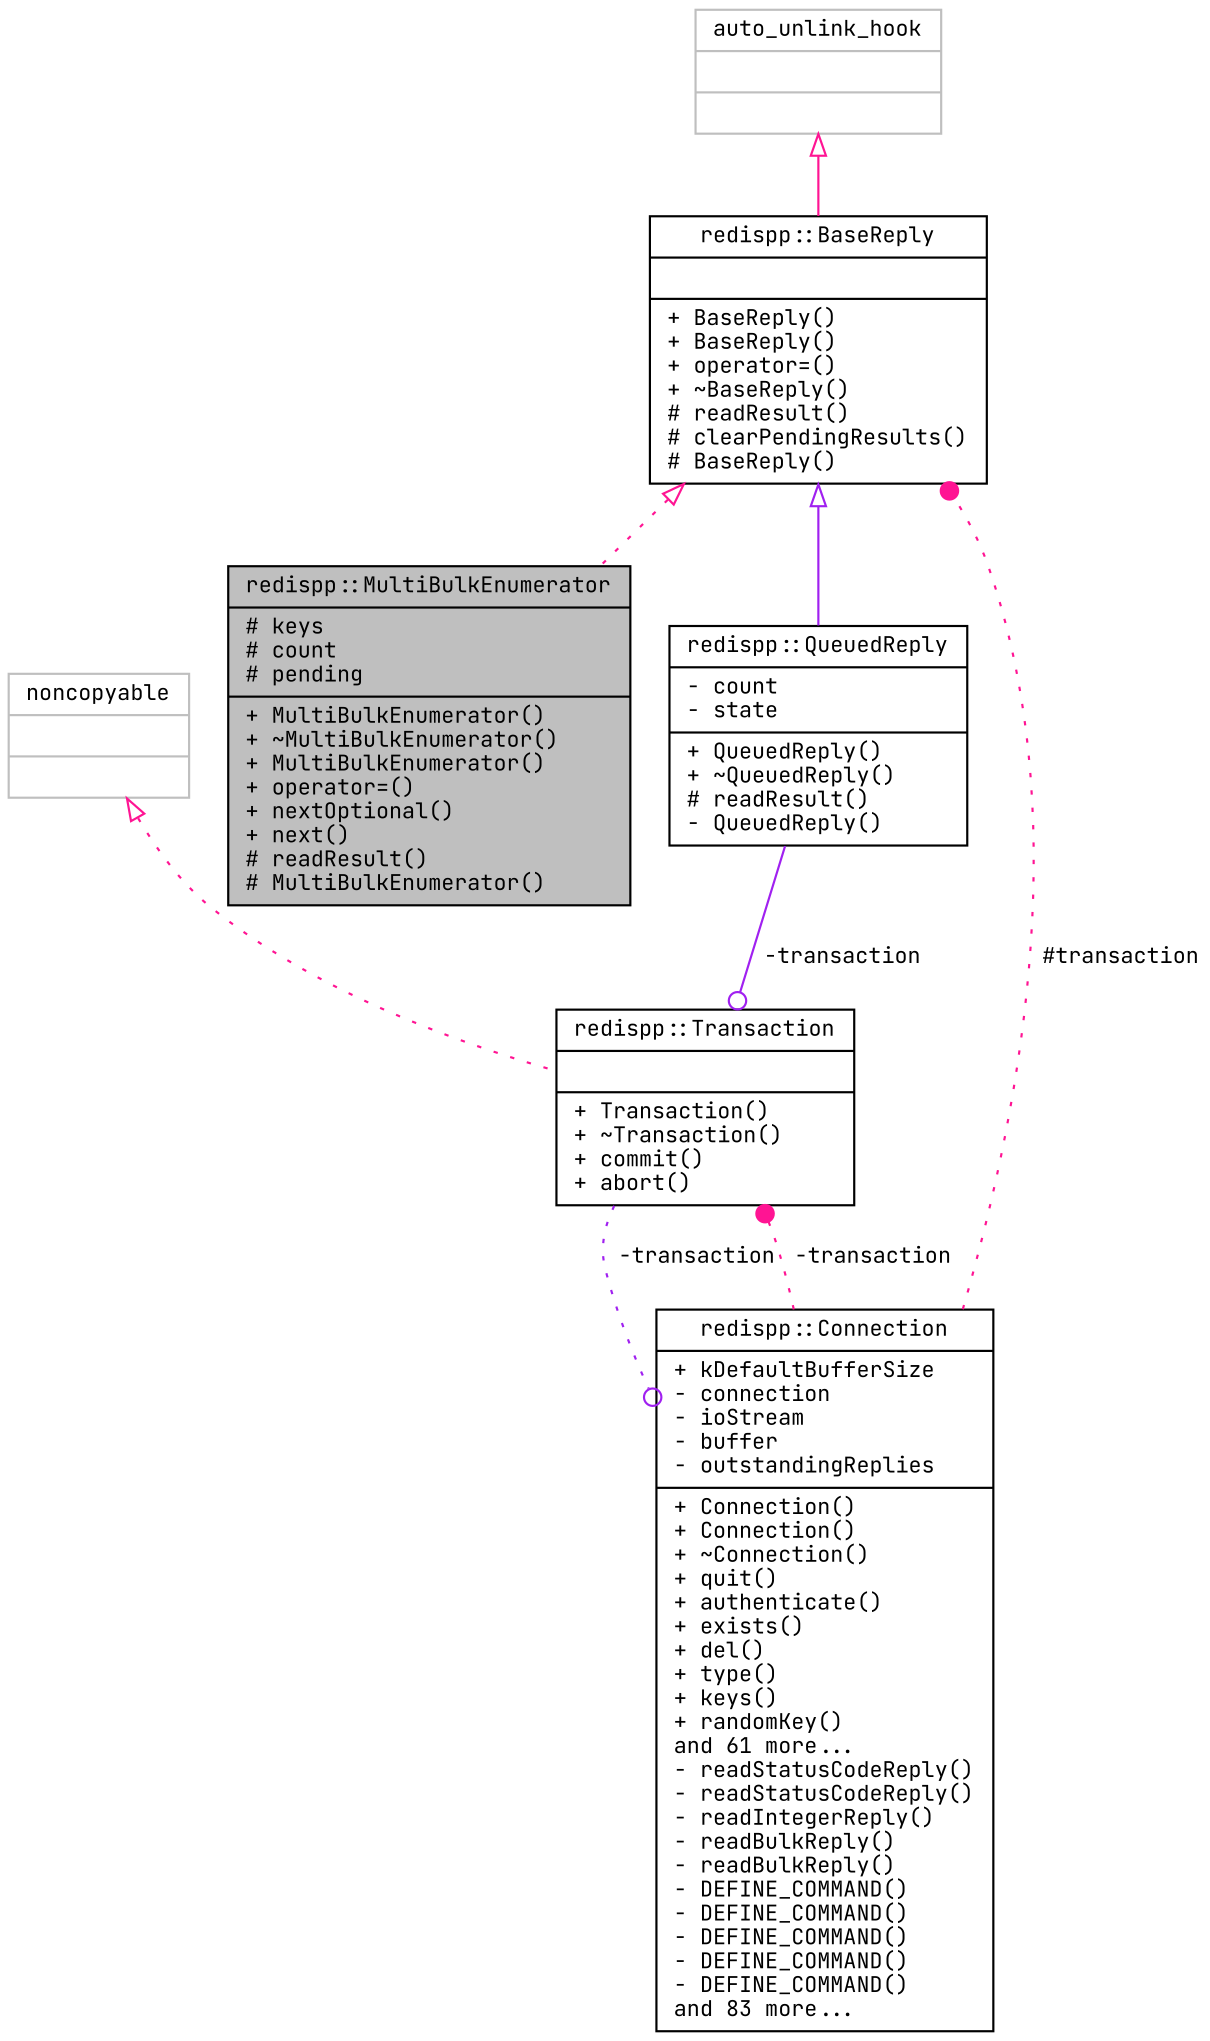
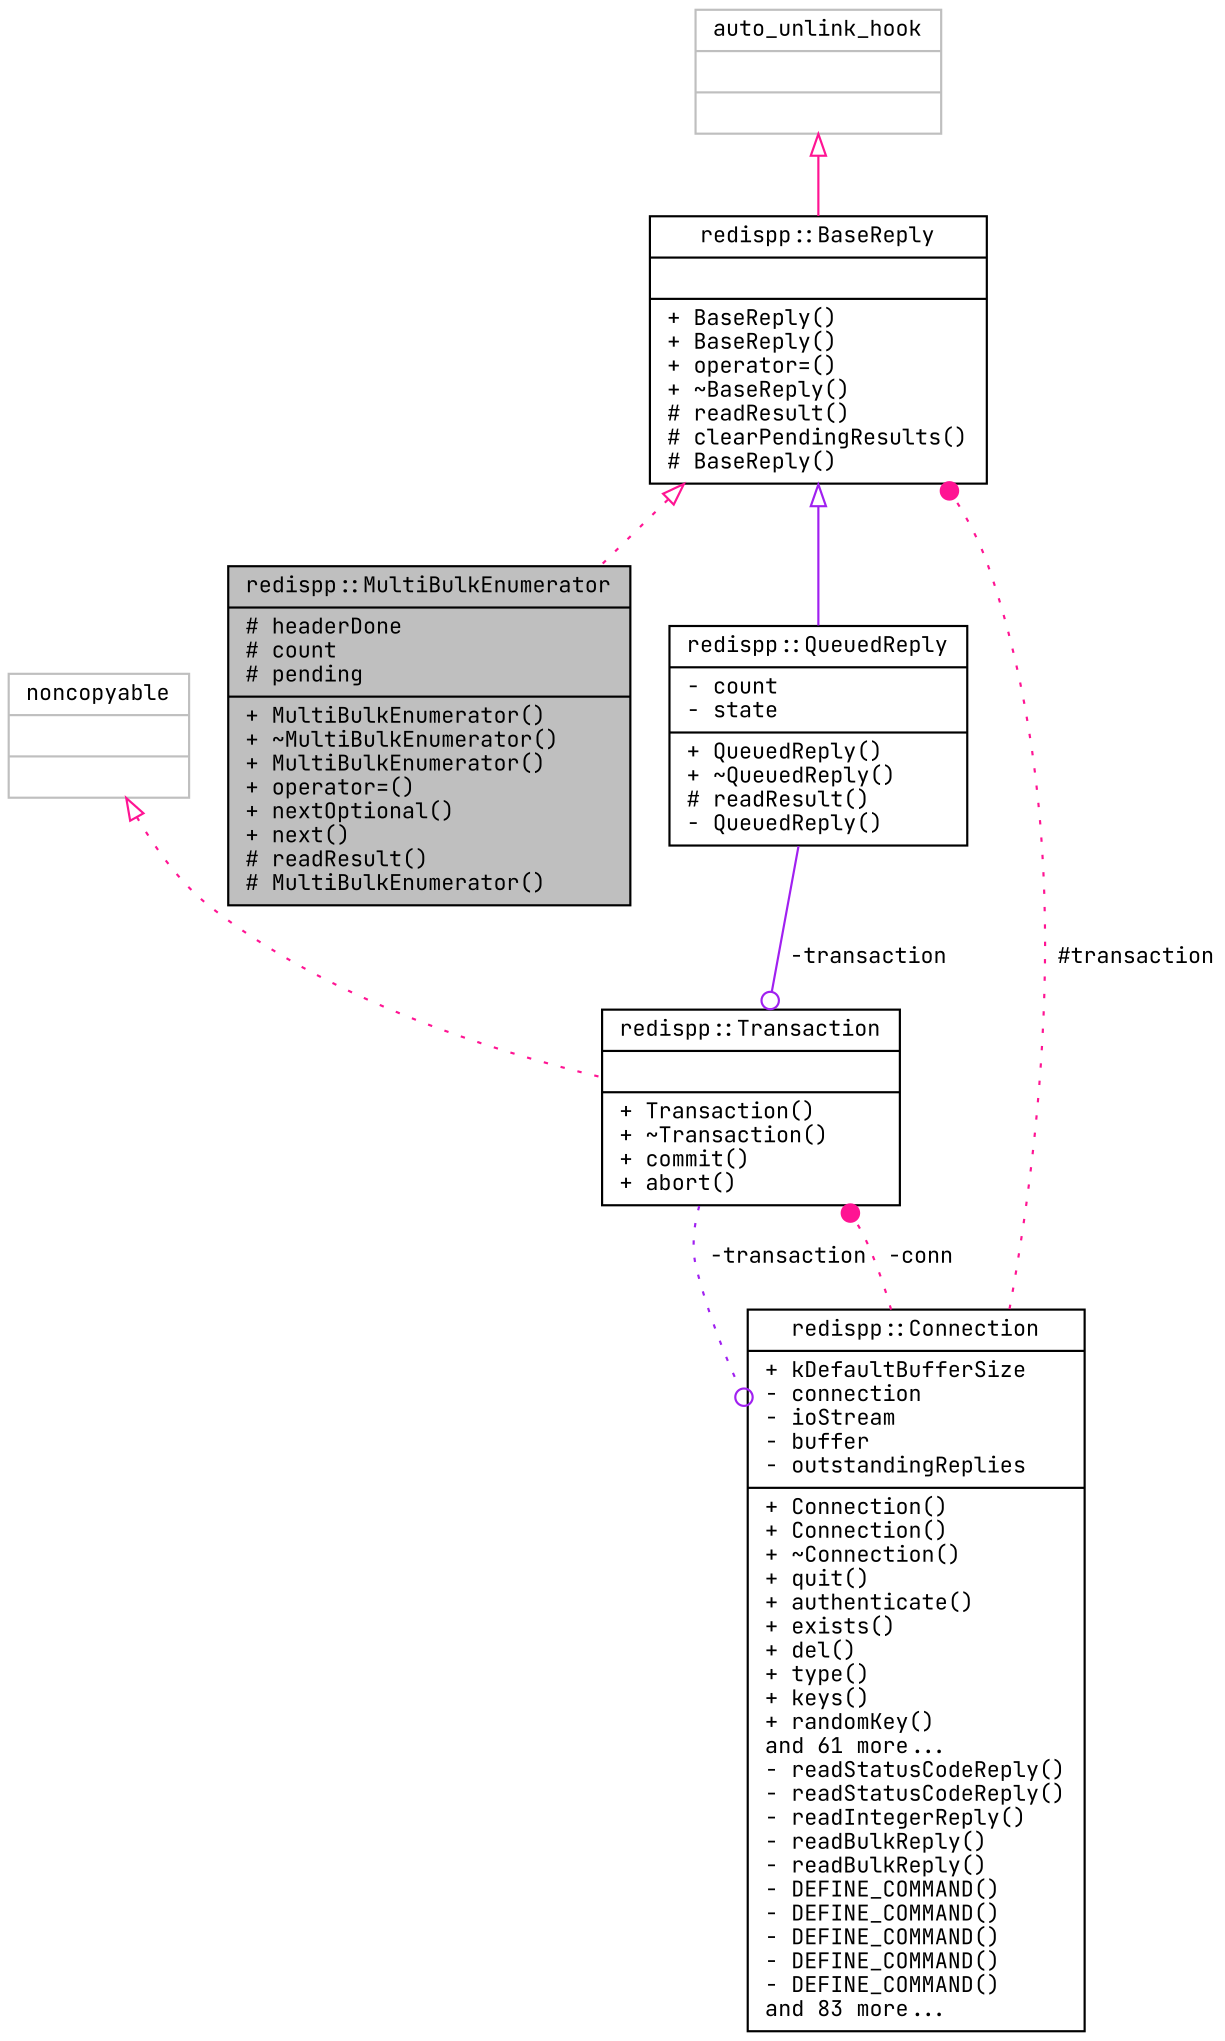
node "redispp::MultiBulkEnumerator": text "# keys" -> "# headerDone"
edge "redispp::Connection" -> "redispp::Transaction": label " -transaction" -> " -conn"
